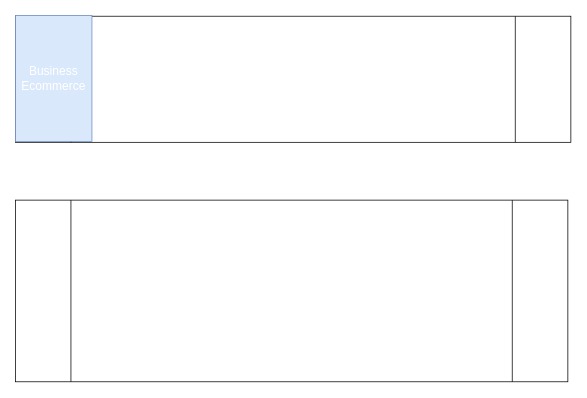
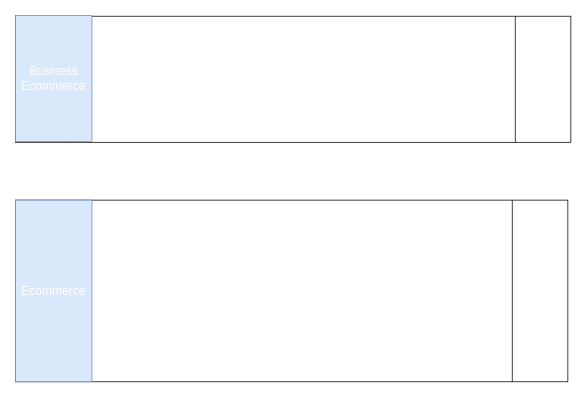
node "Ecommerce": added
